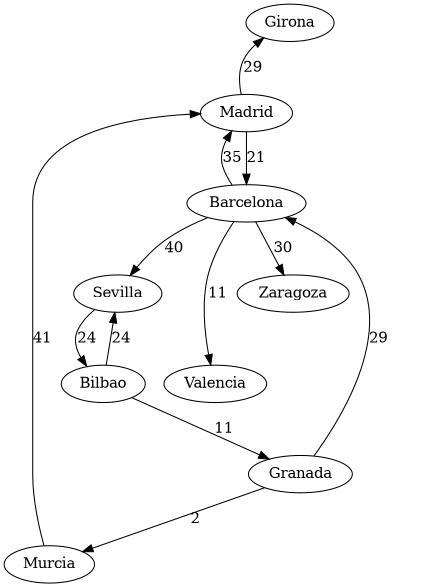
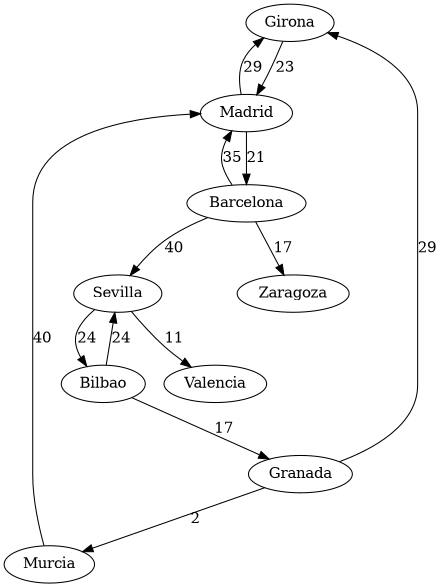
edge "Girona" -> "Madrid": added, label "23"
edge "Barcelona" -> "Zaragoza": label "30" -> "17"
edge "Barcelona" -> "Valencia": now "Sevilla" -> "Valencia"
edge "Granada" -> "Barcelona": now "Granada" -> "Girona"
edge "Murcia" -> "Madrid": label "41" -> "40"
edge "Bilbao" -> "Granada": label "11" -> "17"
